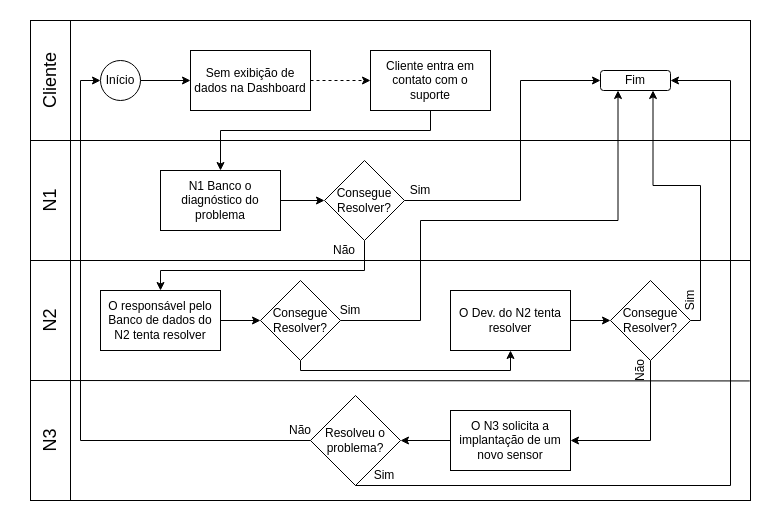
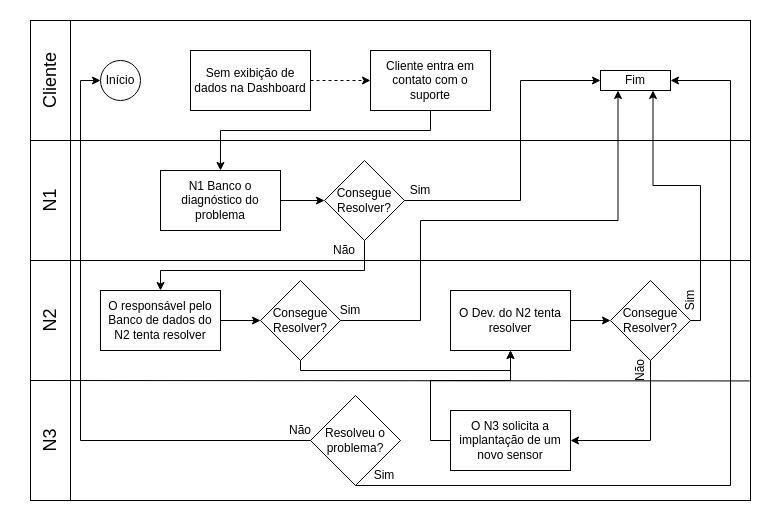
edge "Início" -> "Sem exibição de dados na Dashboard": removed
node "Fim": shape rounded rectangle -> rectangle
edge "O N3 solicita a implantação de um novo sensor" -> "Resolveu o problema?": now "O N3 solicita a implantação de um novo sensor" -> "O Dev. do N2 tenta resolver"
